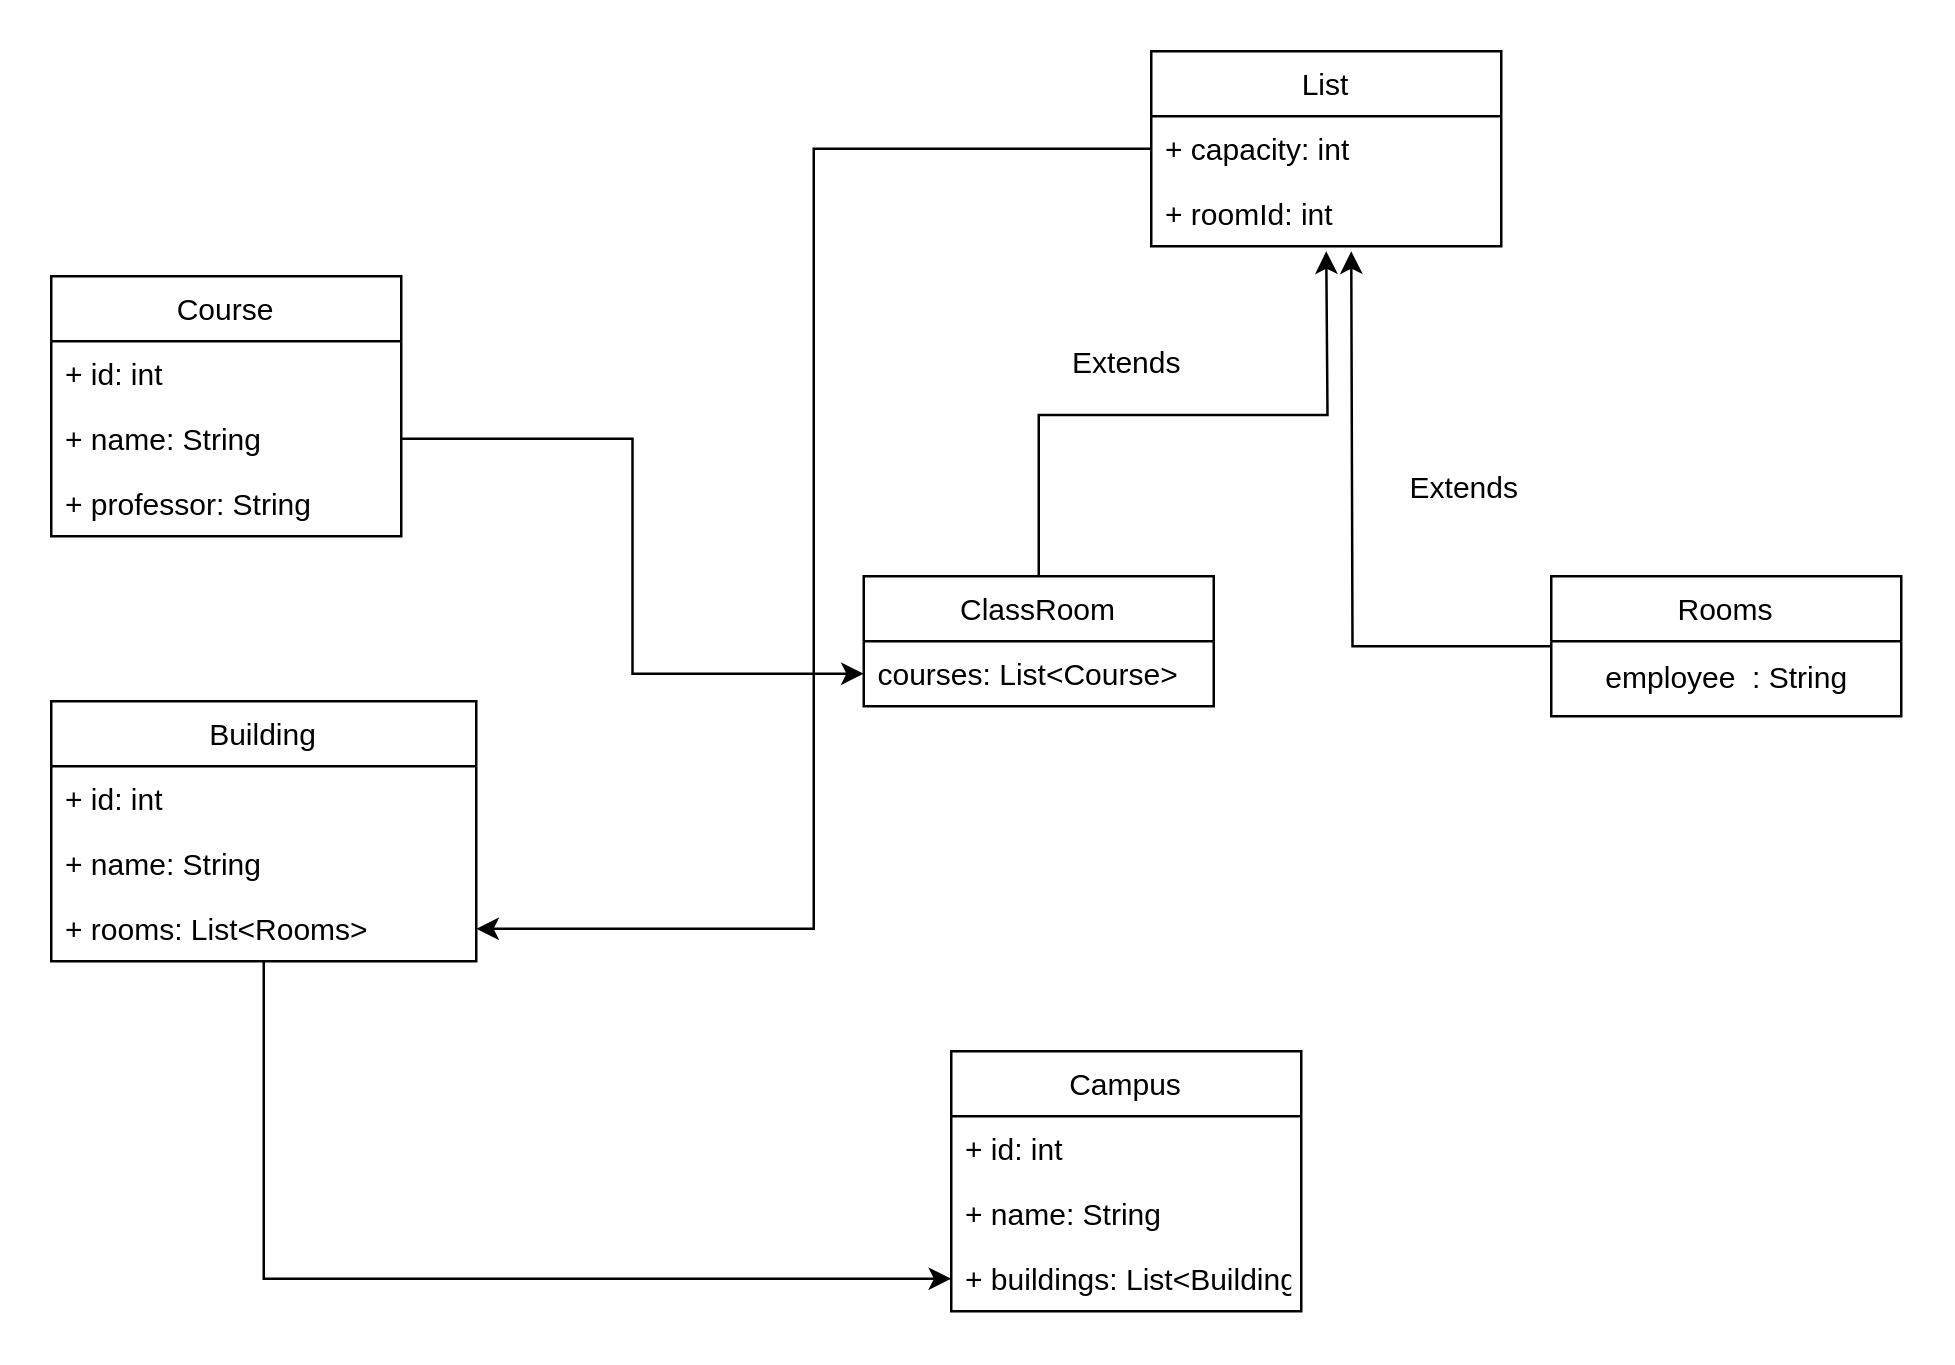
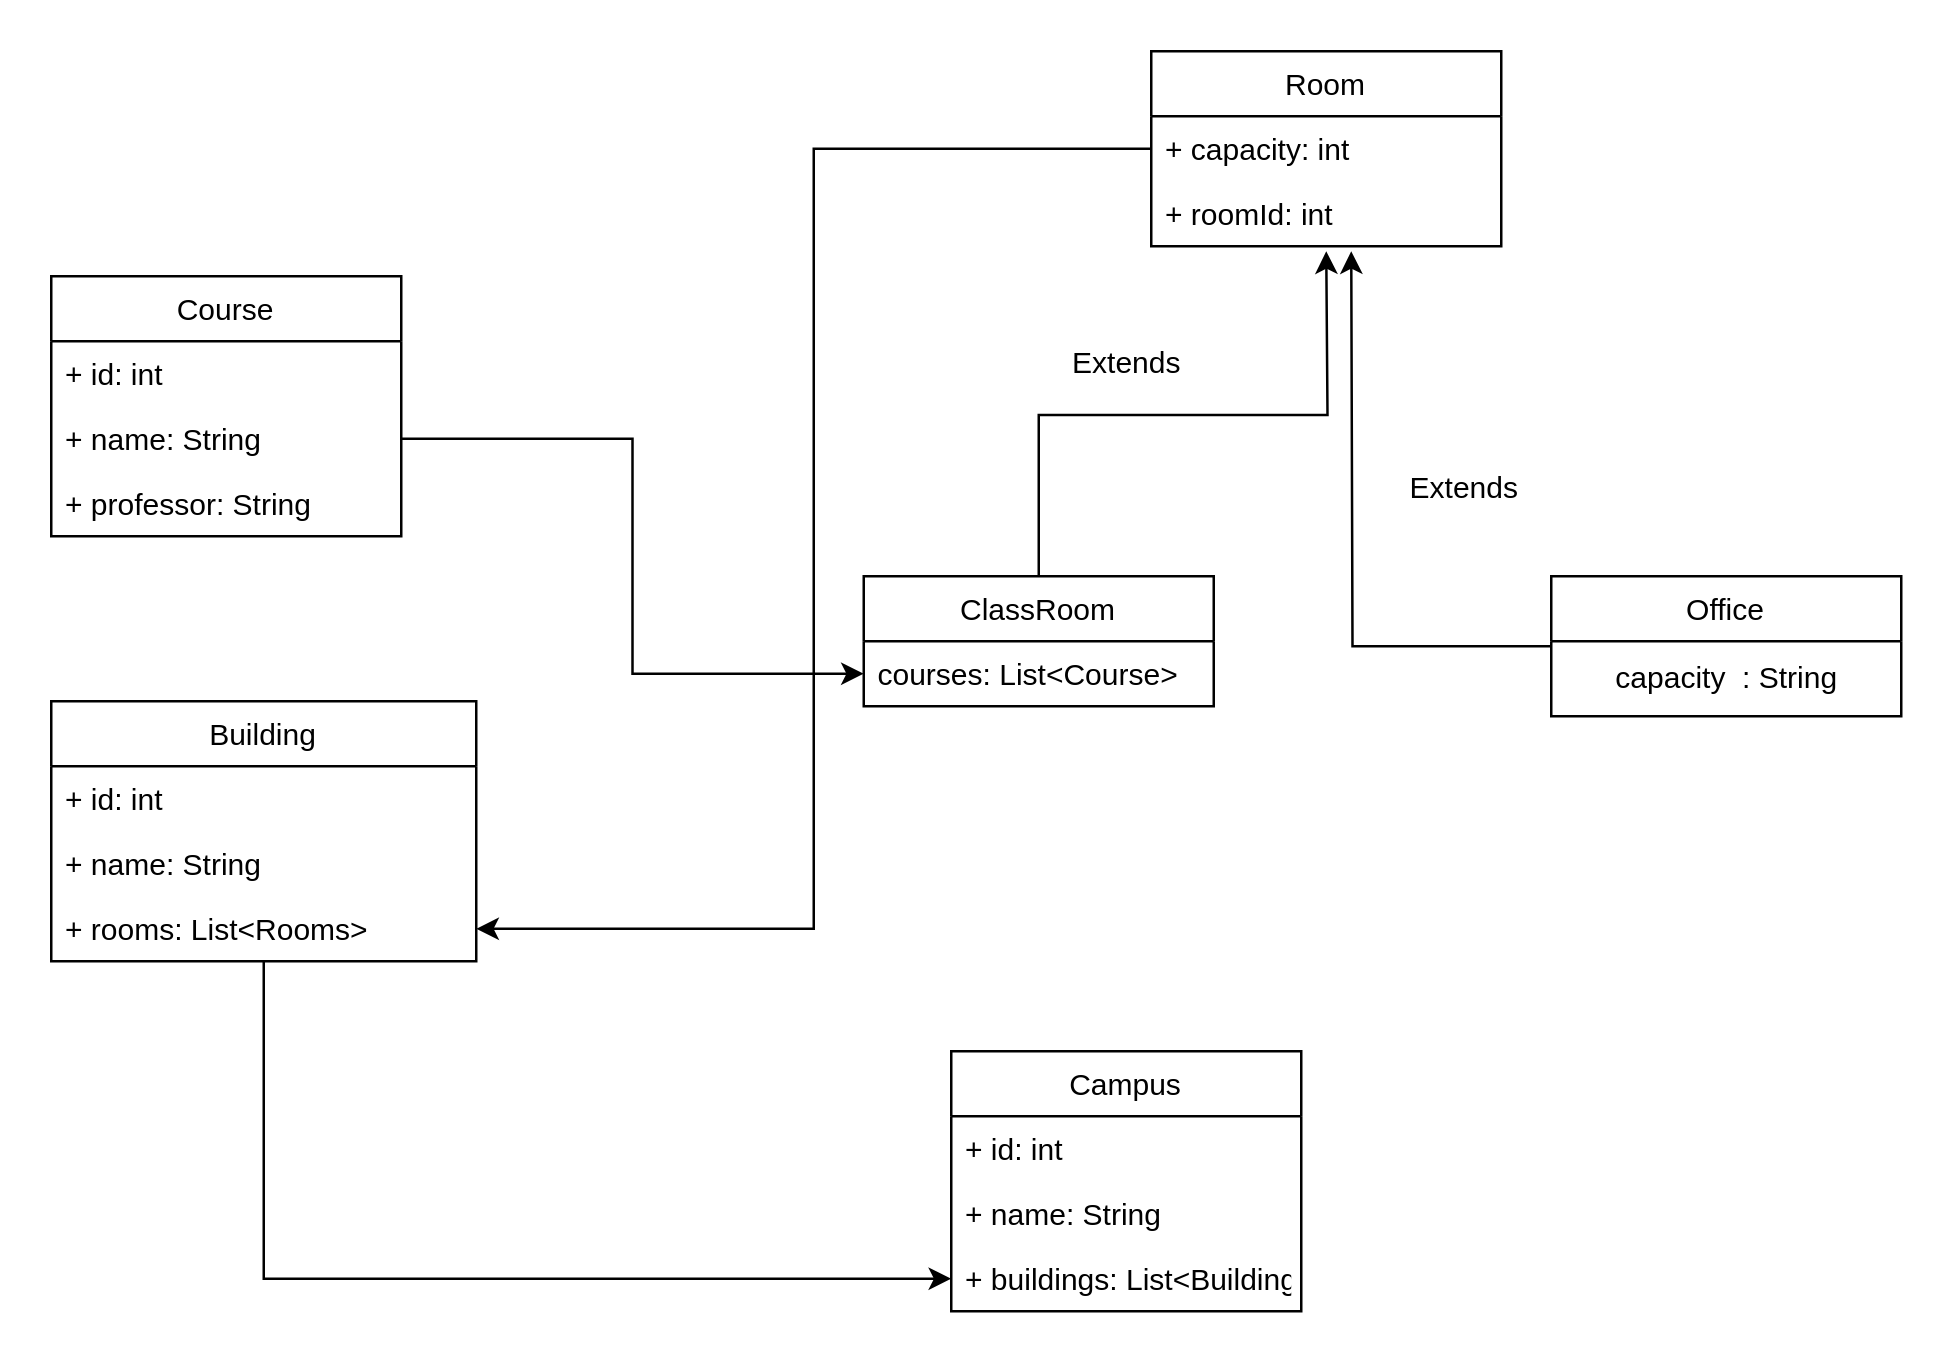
node "List": label "List" -> "Room"
node "Rooms": label "Rooms" -> "Office"
node "employee : String": label "employee : String" -> "capacity : String"
